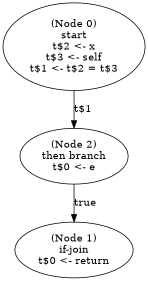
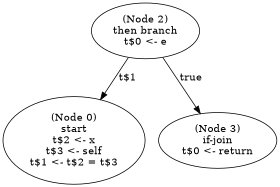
edge "(Node 0) start t$2 <- x t$3 <- self t$1 <- t$2 = t$3" -> "(Node 2) then branch t$0 <- e": reversed
node "(Node 1) if-join t$0 <- return": label "(Node 1) if-join t$0 <- return" -> "(Node 3) if-join t$0 <- return"
